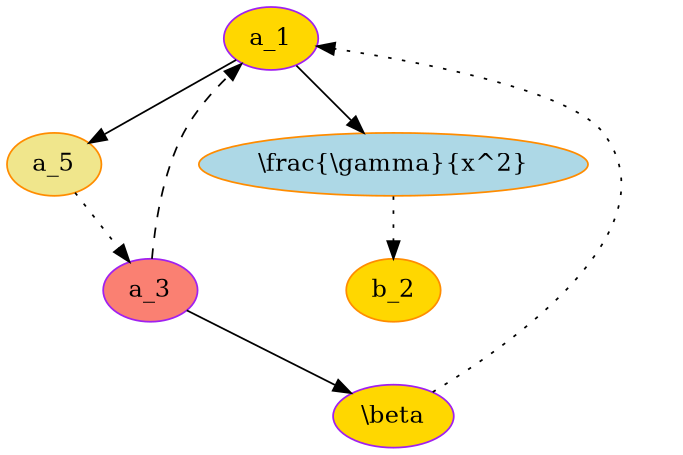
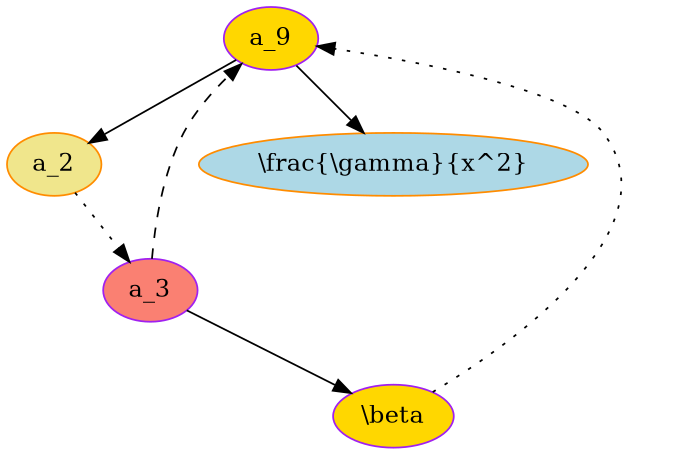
node "a_1": label "a_1" -> "a_9"
node "a_5": label "a_5" -> "a_2"
node "b_2": removed
